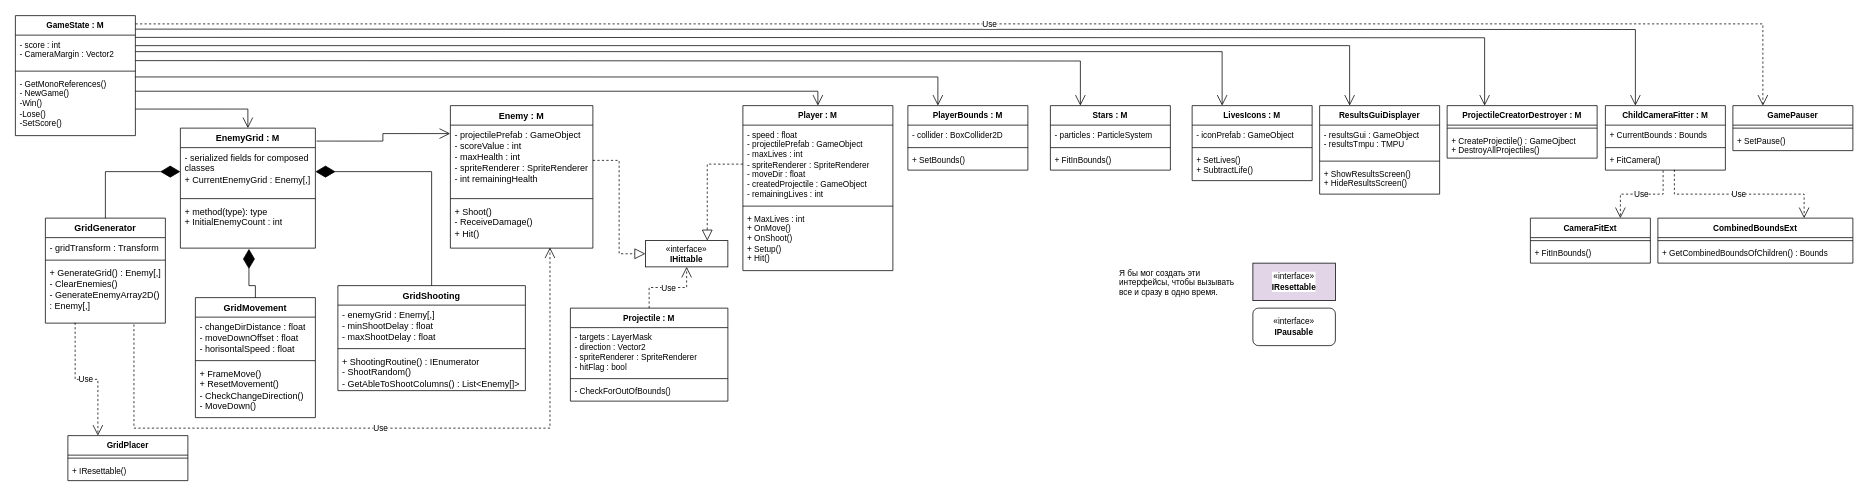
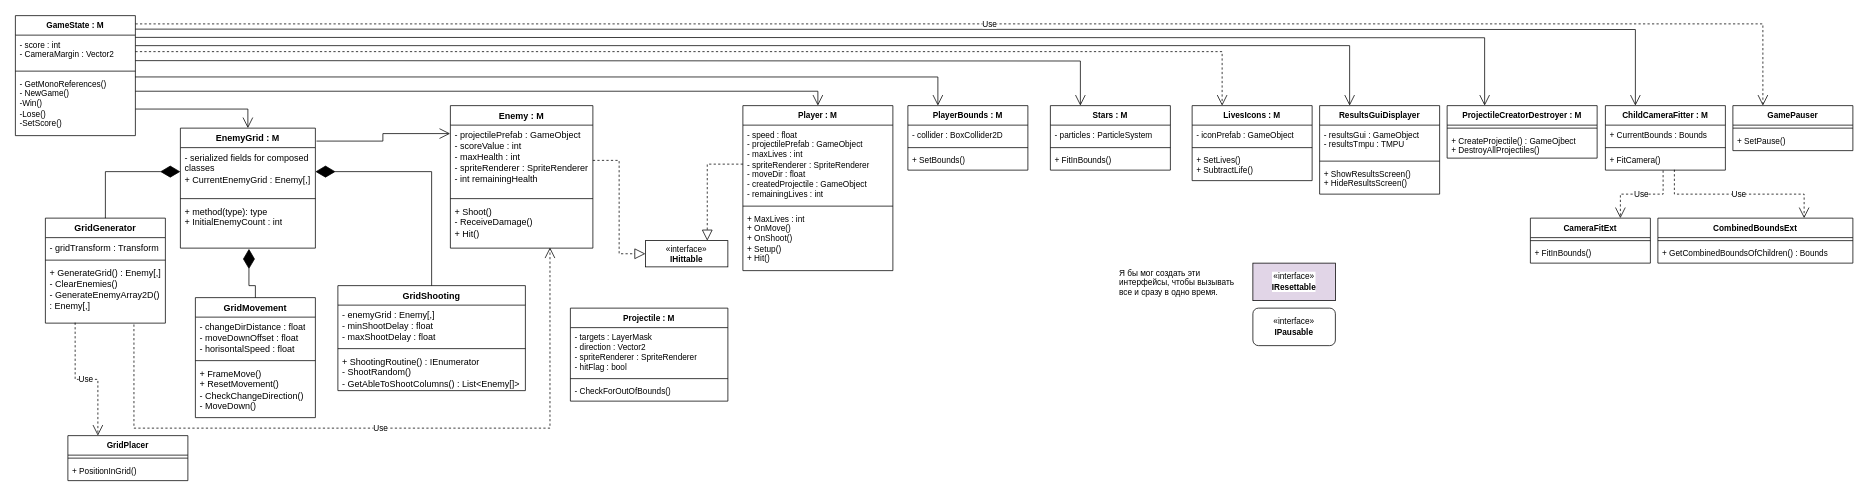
edge "- score : int - CameraMargin : Vector2" -> "LivesIcons : M": style solid -> dashed
edge "Projectile : M" -> "«interface» IHittable": removed, label "Use"
node "+ IResettable()": label "+ IResettable()" -> "+ PositionInGrid()"
